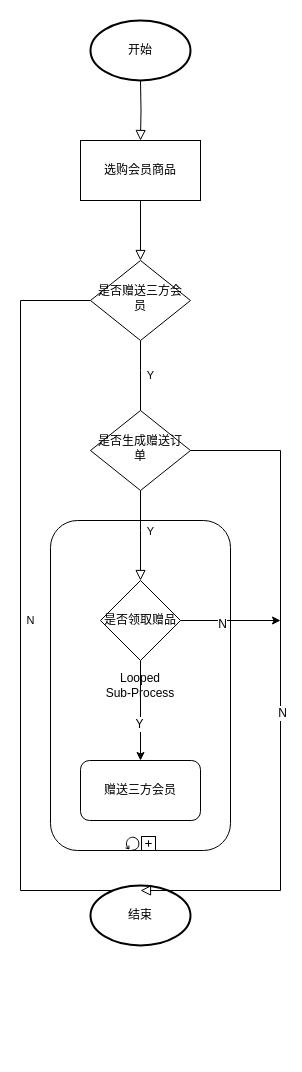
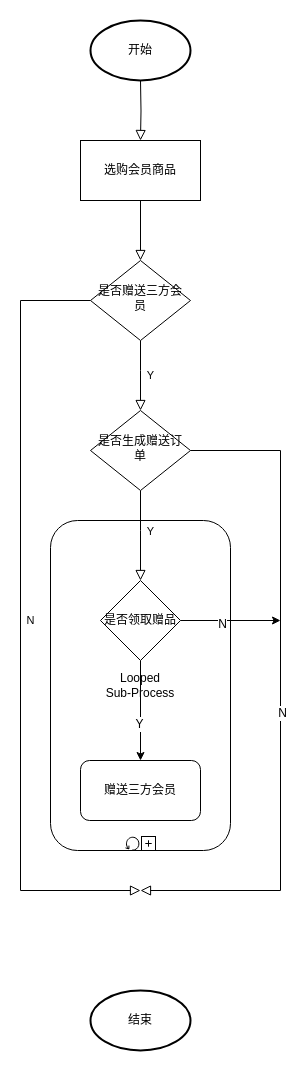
edge "是否赠送三方会员" -- "是否生成赠送订单": arrowhead none -> block
node "结束": moved (141, 916) -> (141, 1021)
